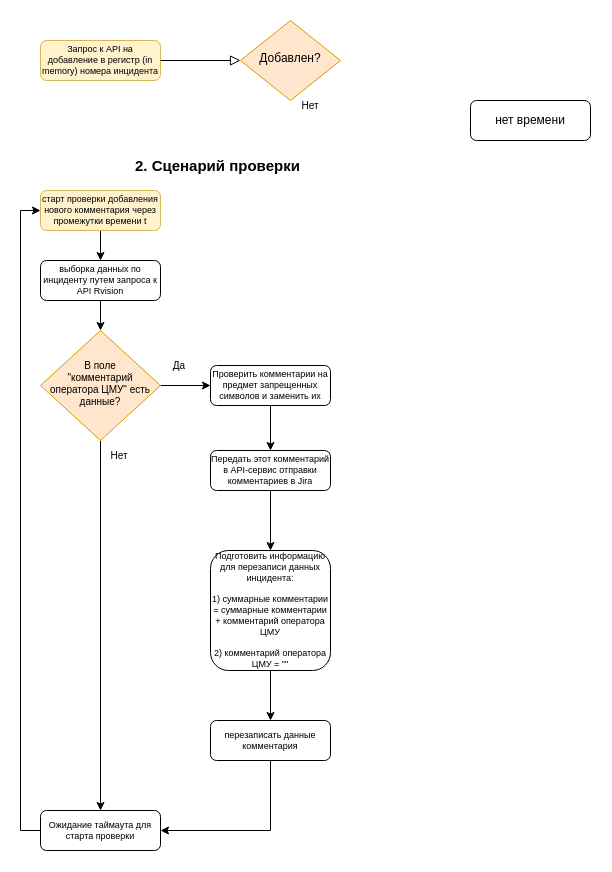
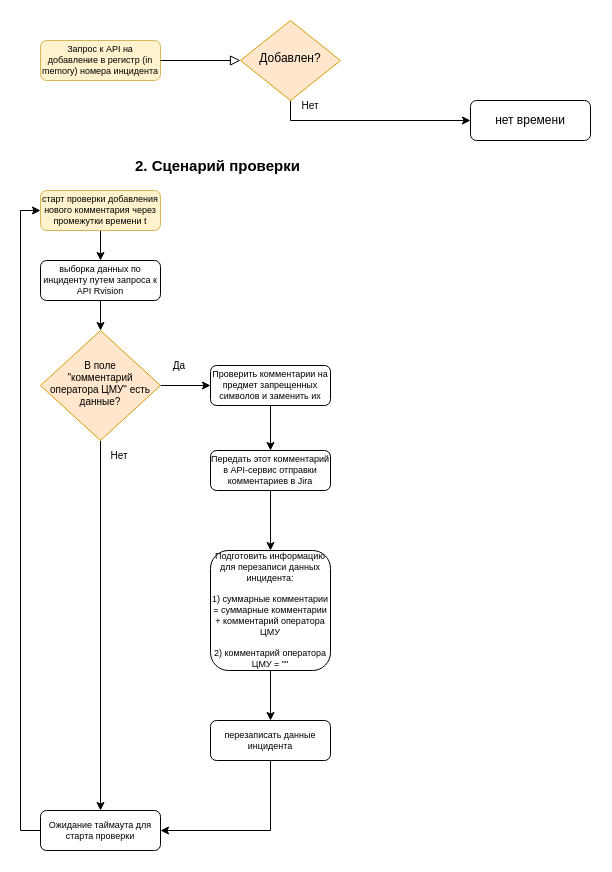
edge "Добавлен?" -> "нет времени": added
node "перезаписать данные комментария": label "перезаписать данные комментария" -> "перезаписать данные инцидента"
